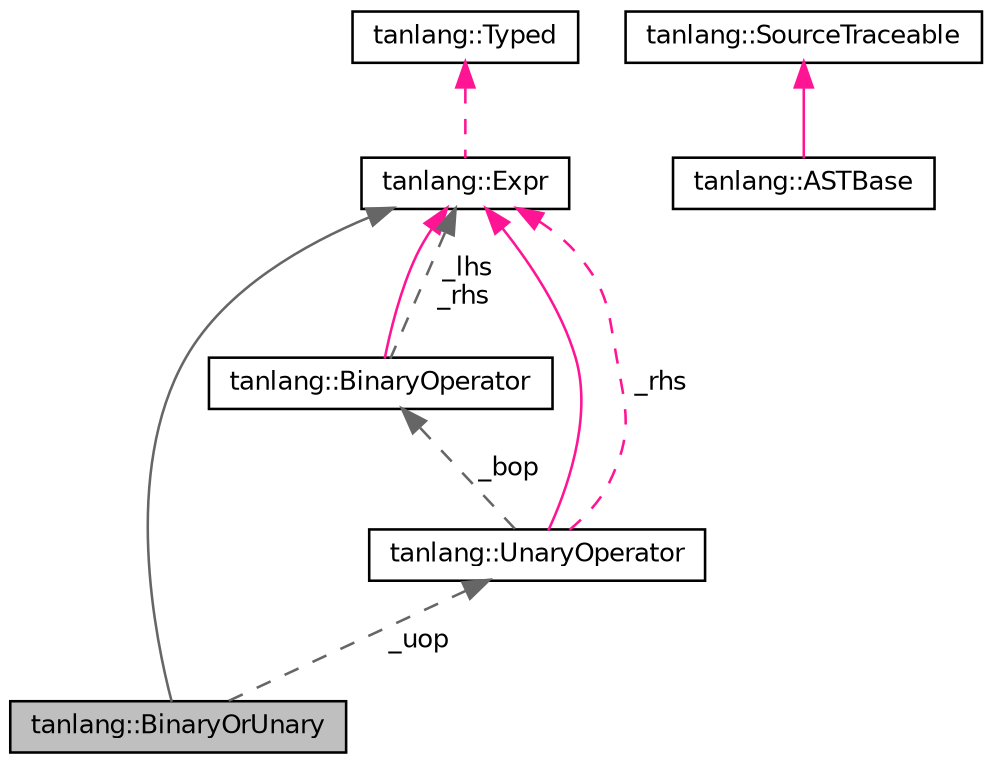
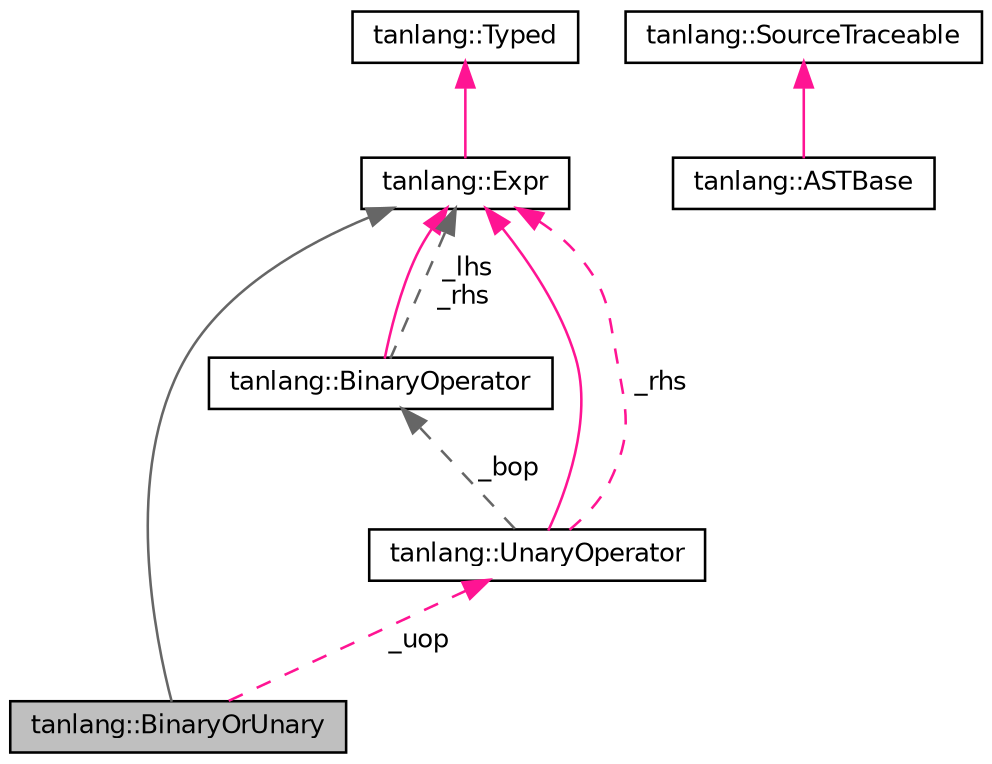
edge "tanlang::Expr" -> "tanlang::Typed": style dashed -> solid
edge "tanlang::BinaryOrUnary" -> "tanlang::UnaryOperator": color gray40 -> deeppink
